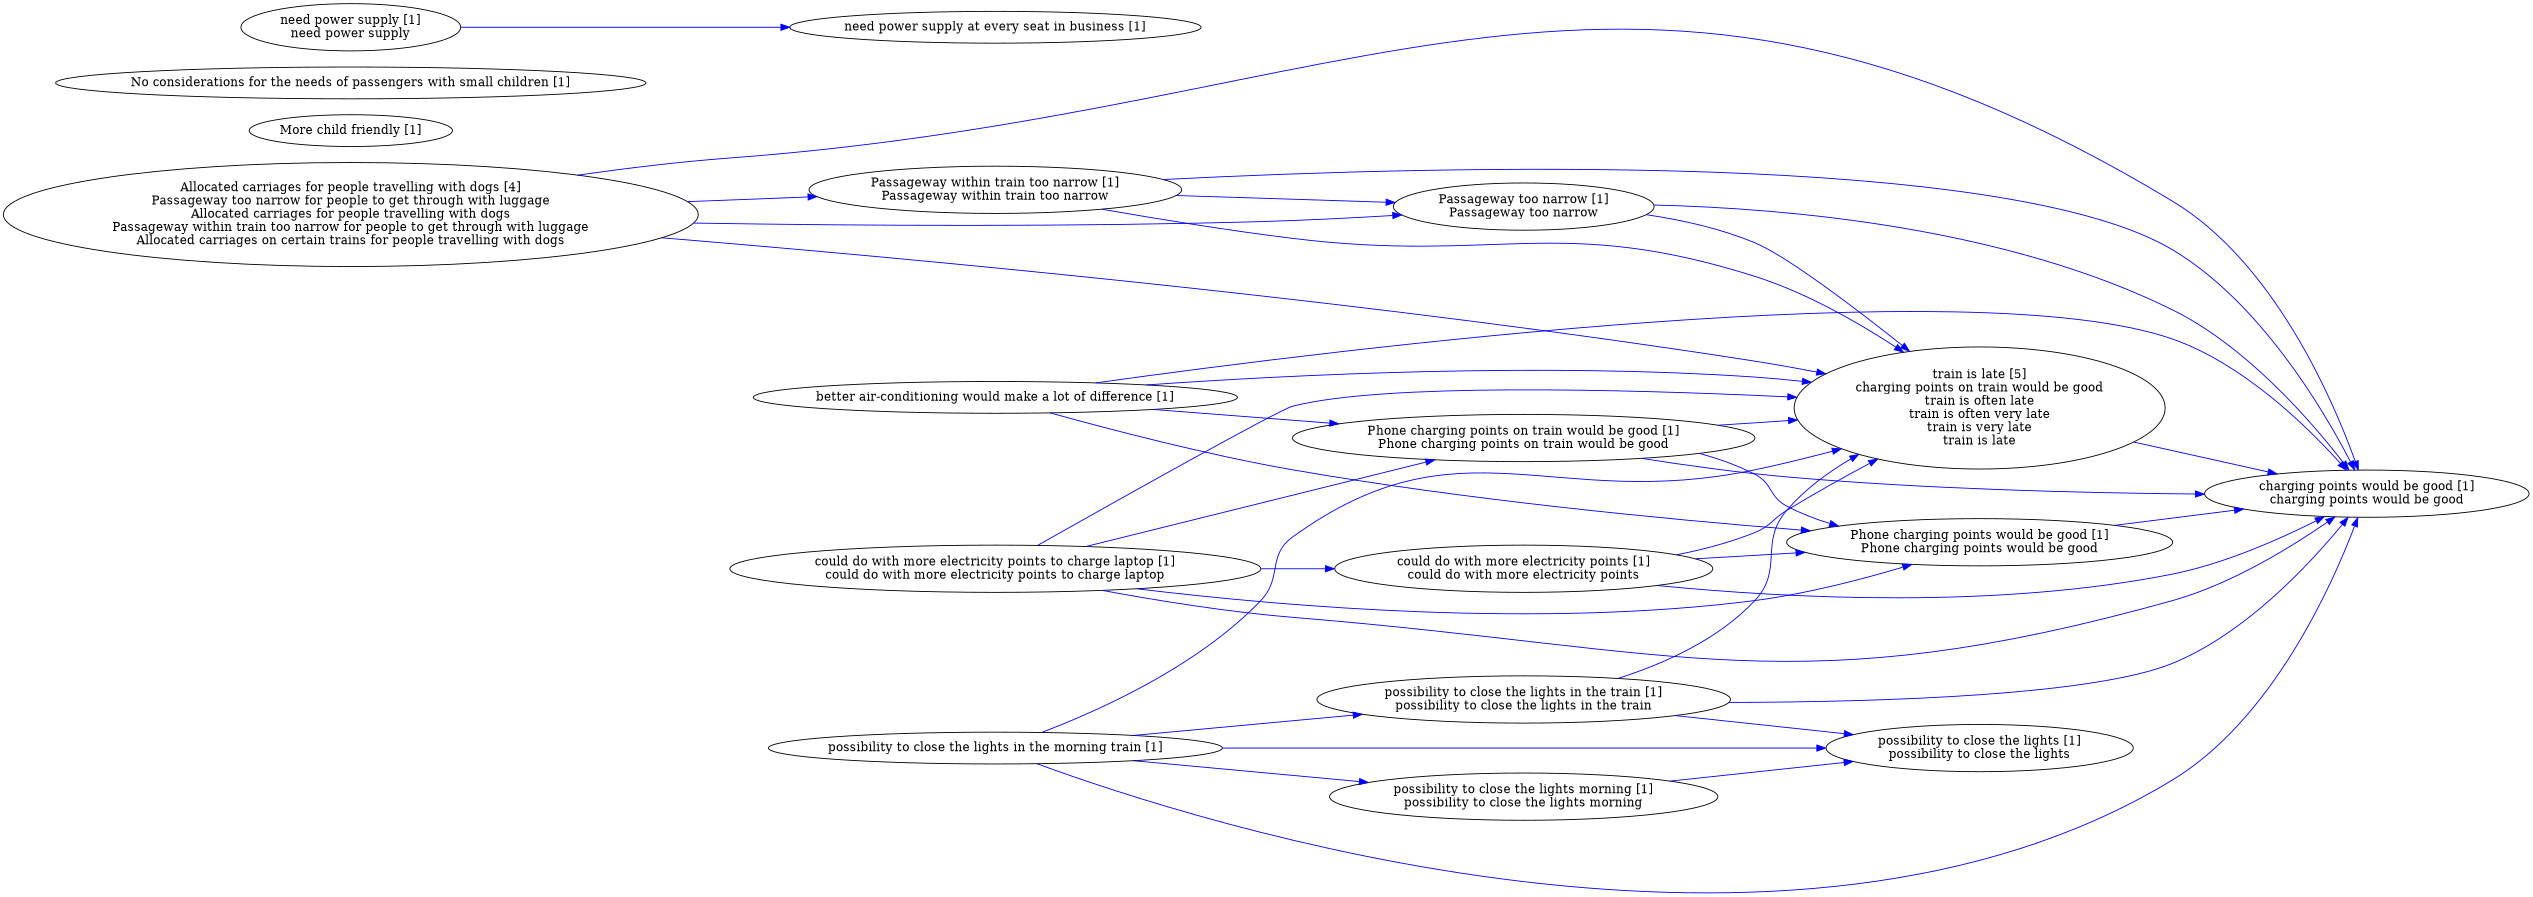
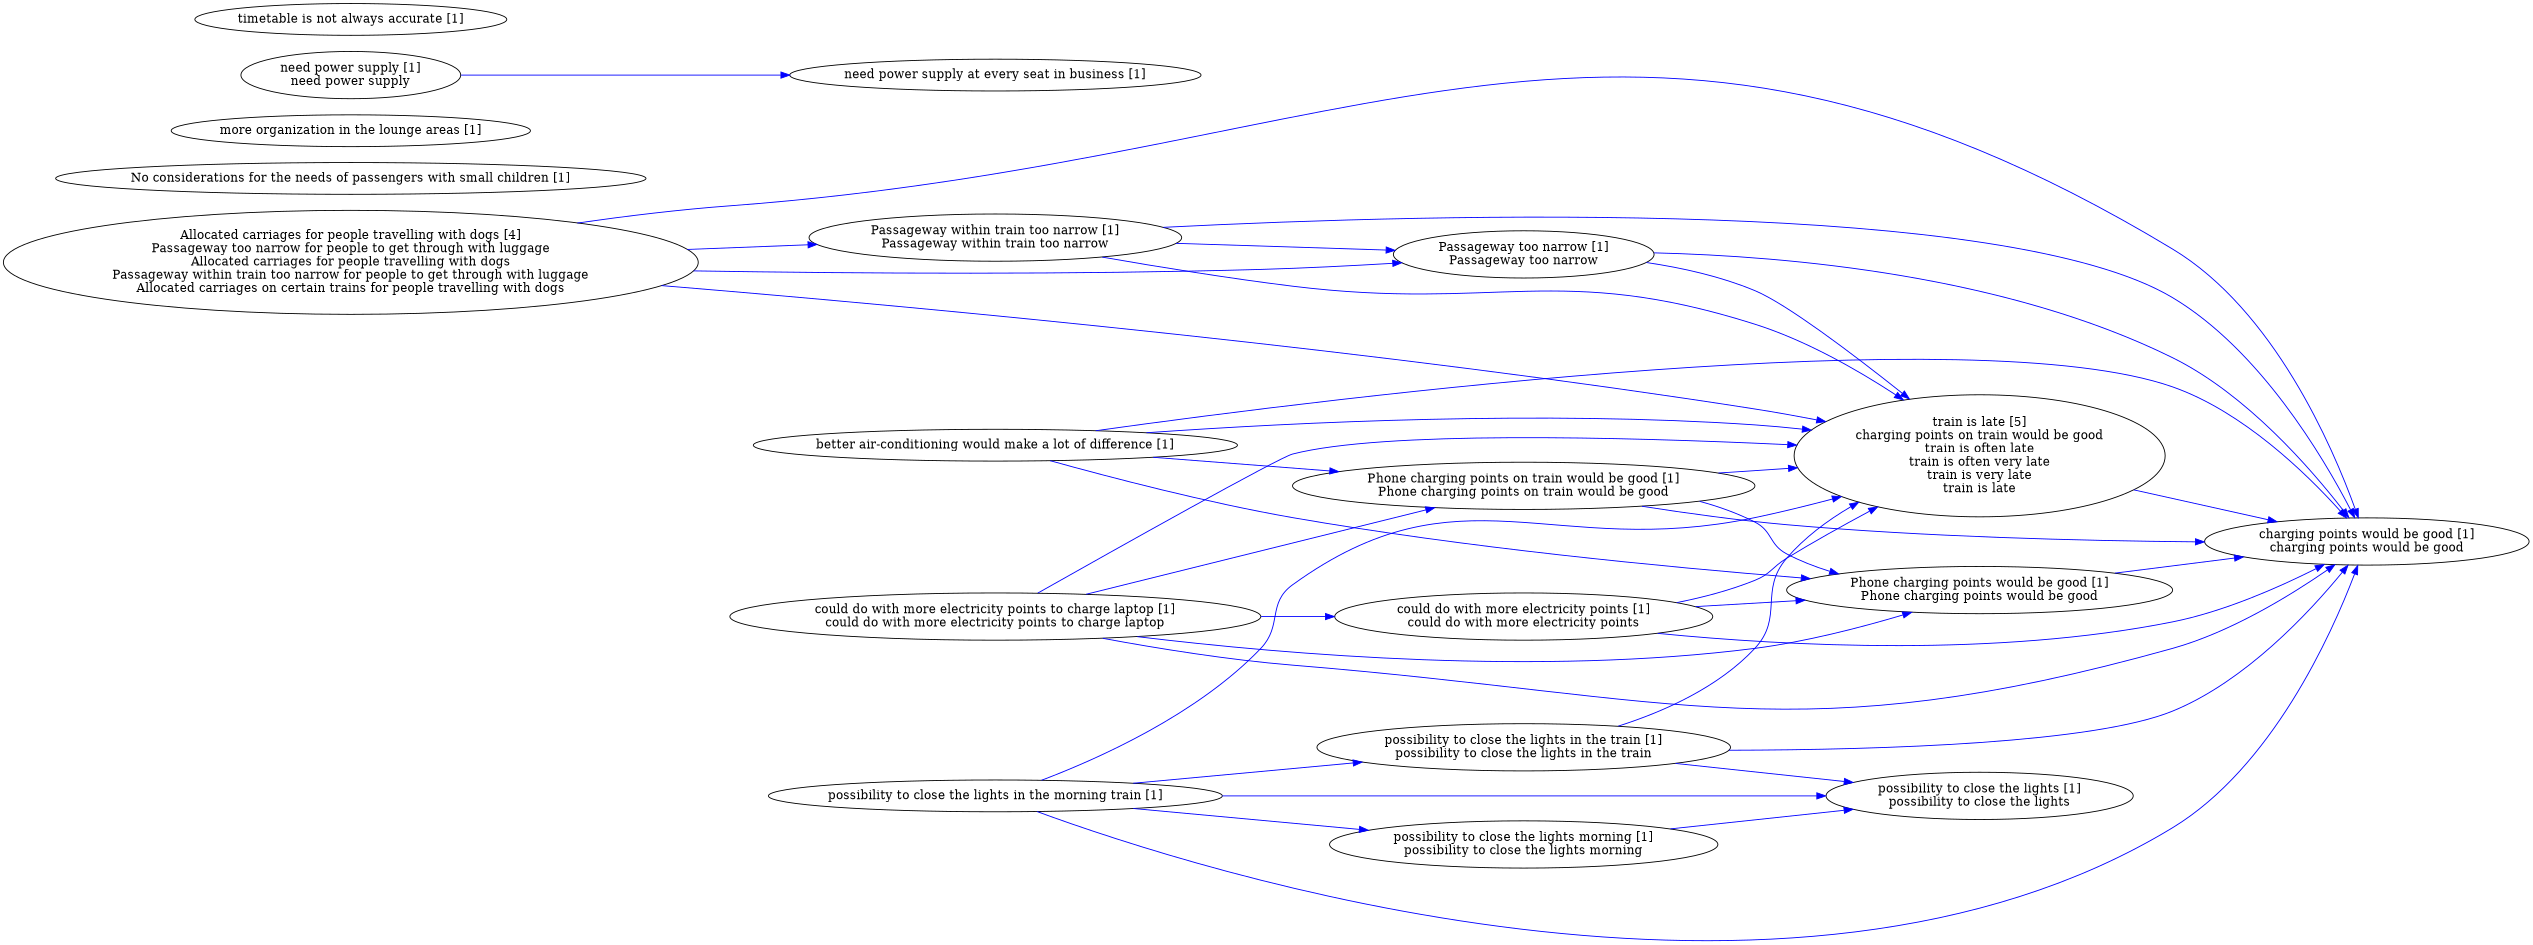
node "timetable is not always accurate [1]": added
node "More child friendly [1]": removed
node "more organization in the lounge areas [1]": added
